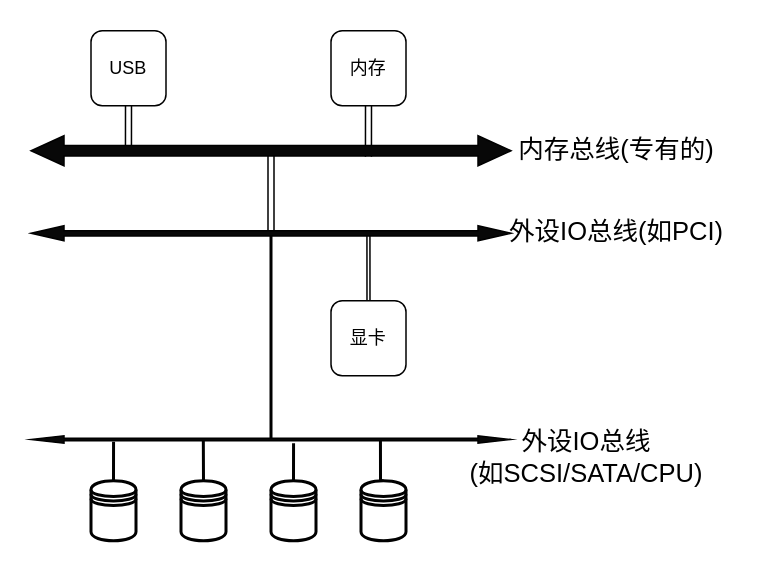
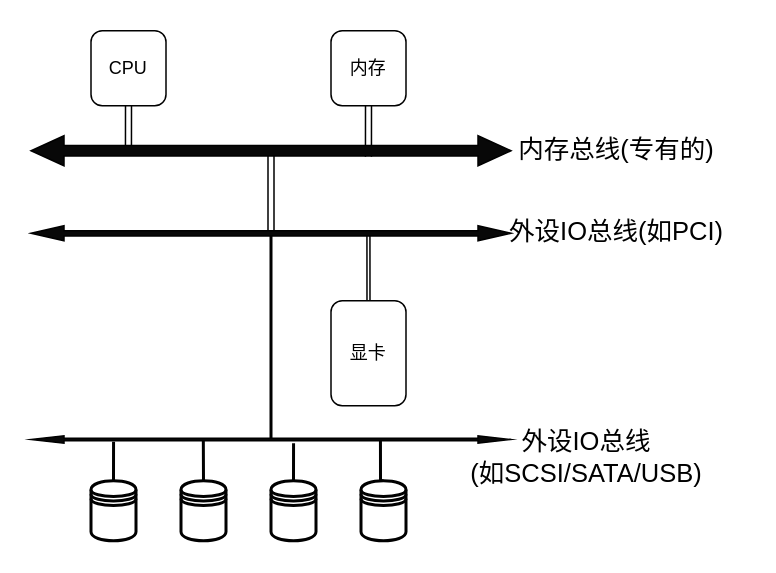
node "USB": label "USB" -> "CPU"
node "显卡": size 75x75 -> 75x105
node "外设IO总线 (如SCSI/SATA/CPU)": label "外设IO总线 (如SCSI/SATA/CPU)" -> "外设IO总线 (如SCSI/SATA/USB)"
